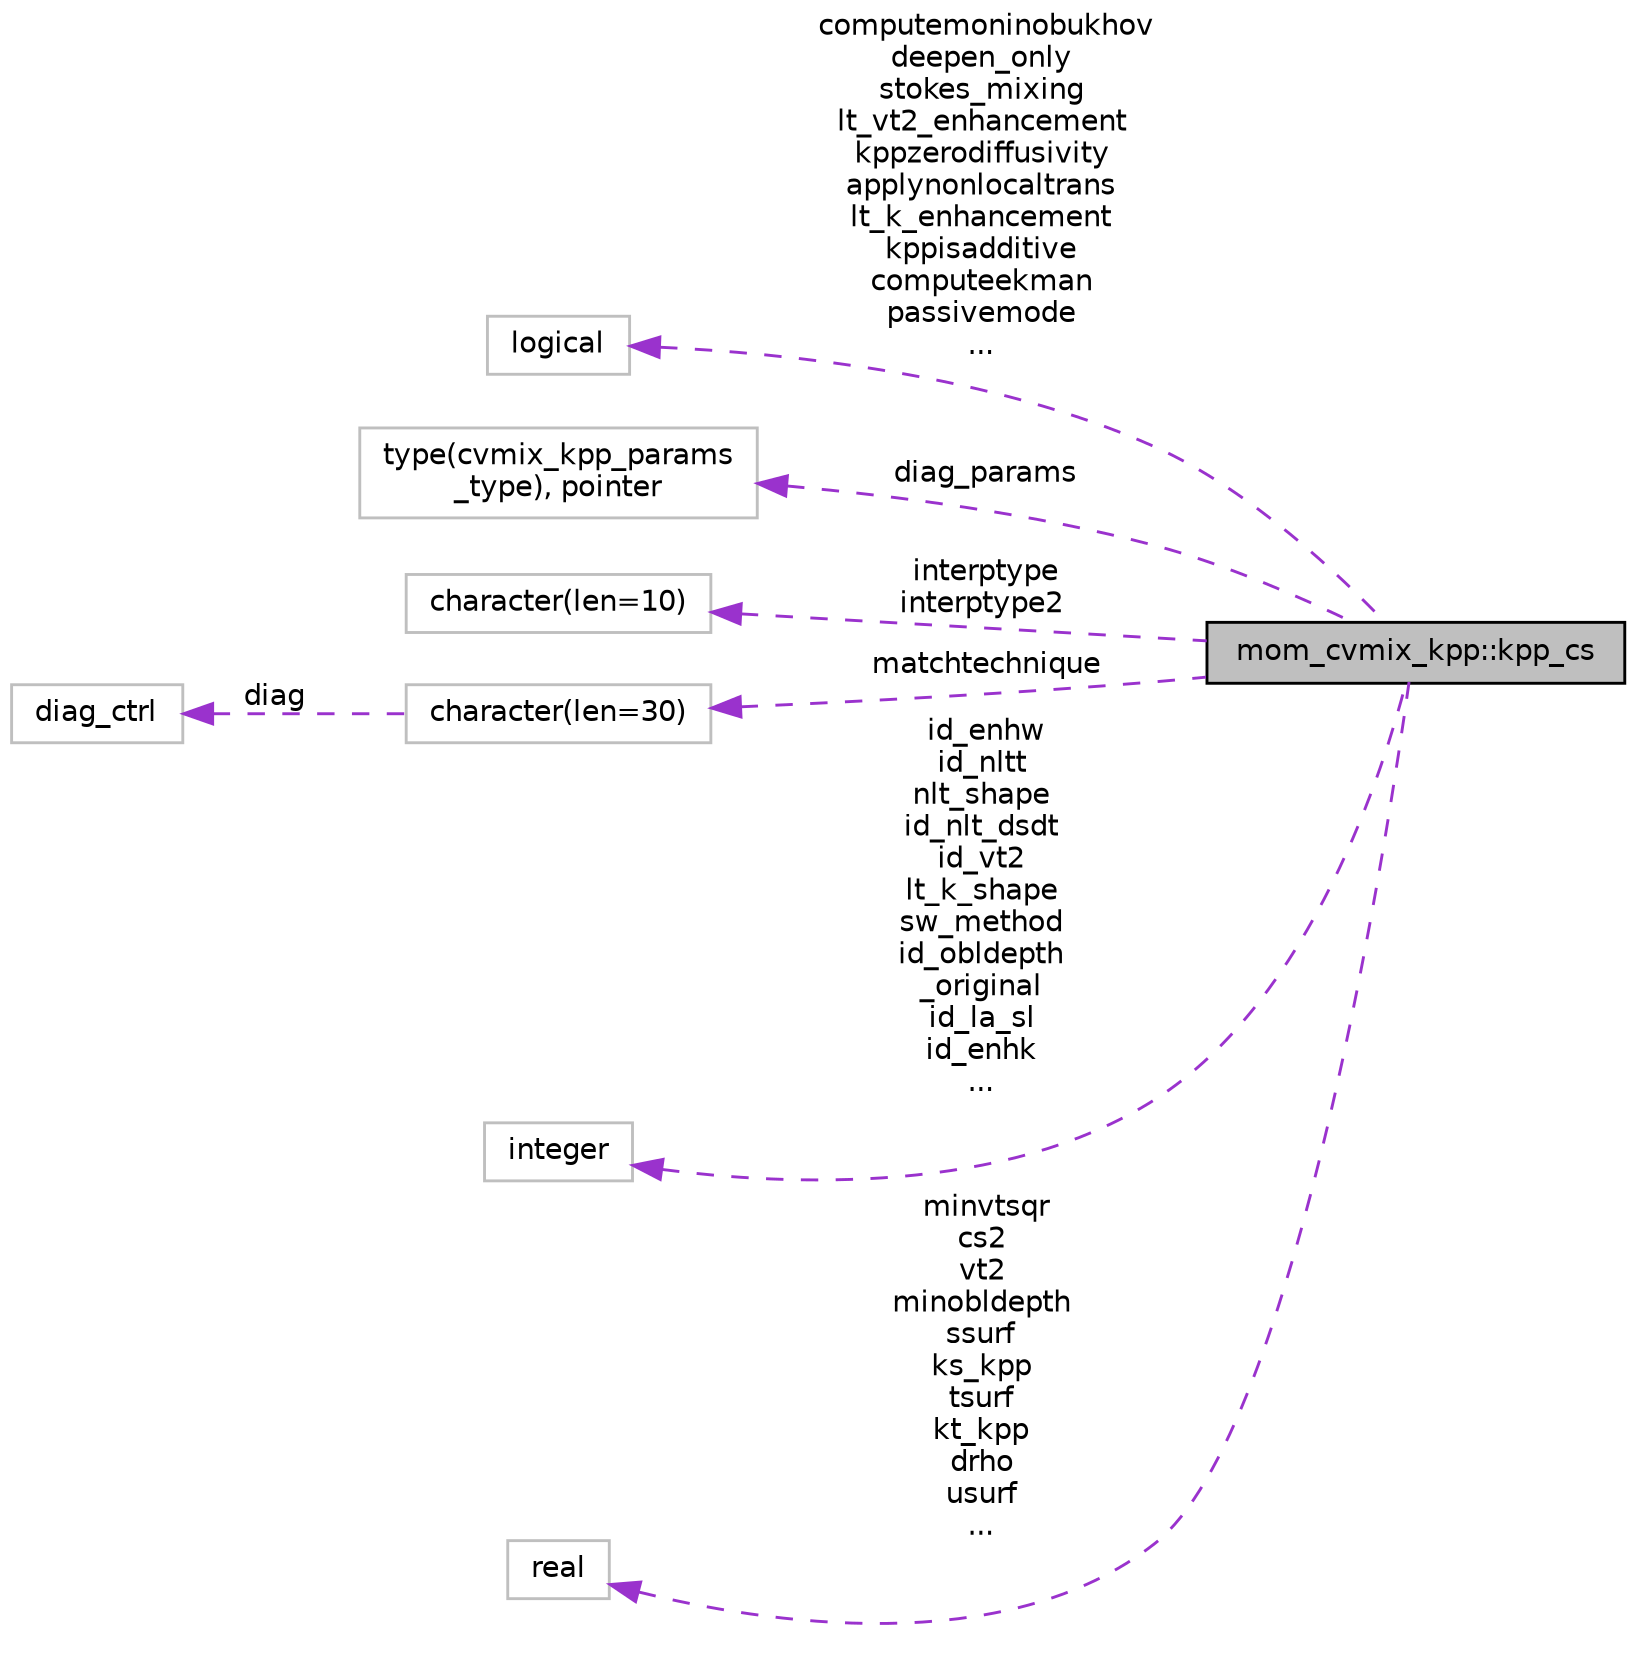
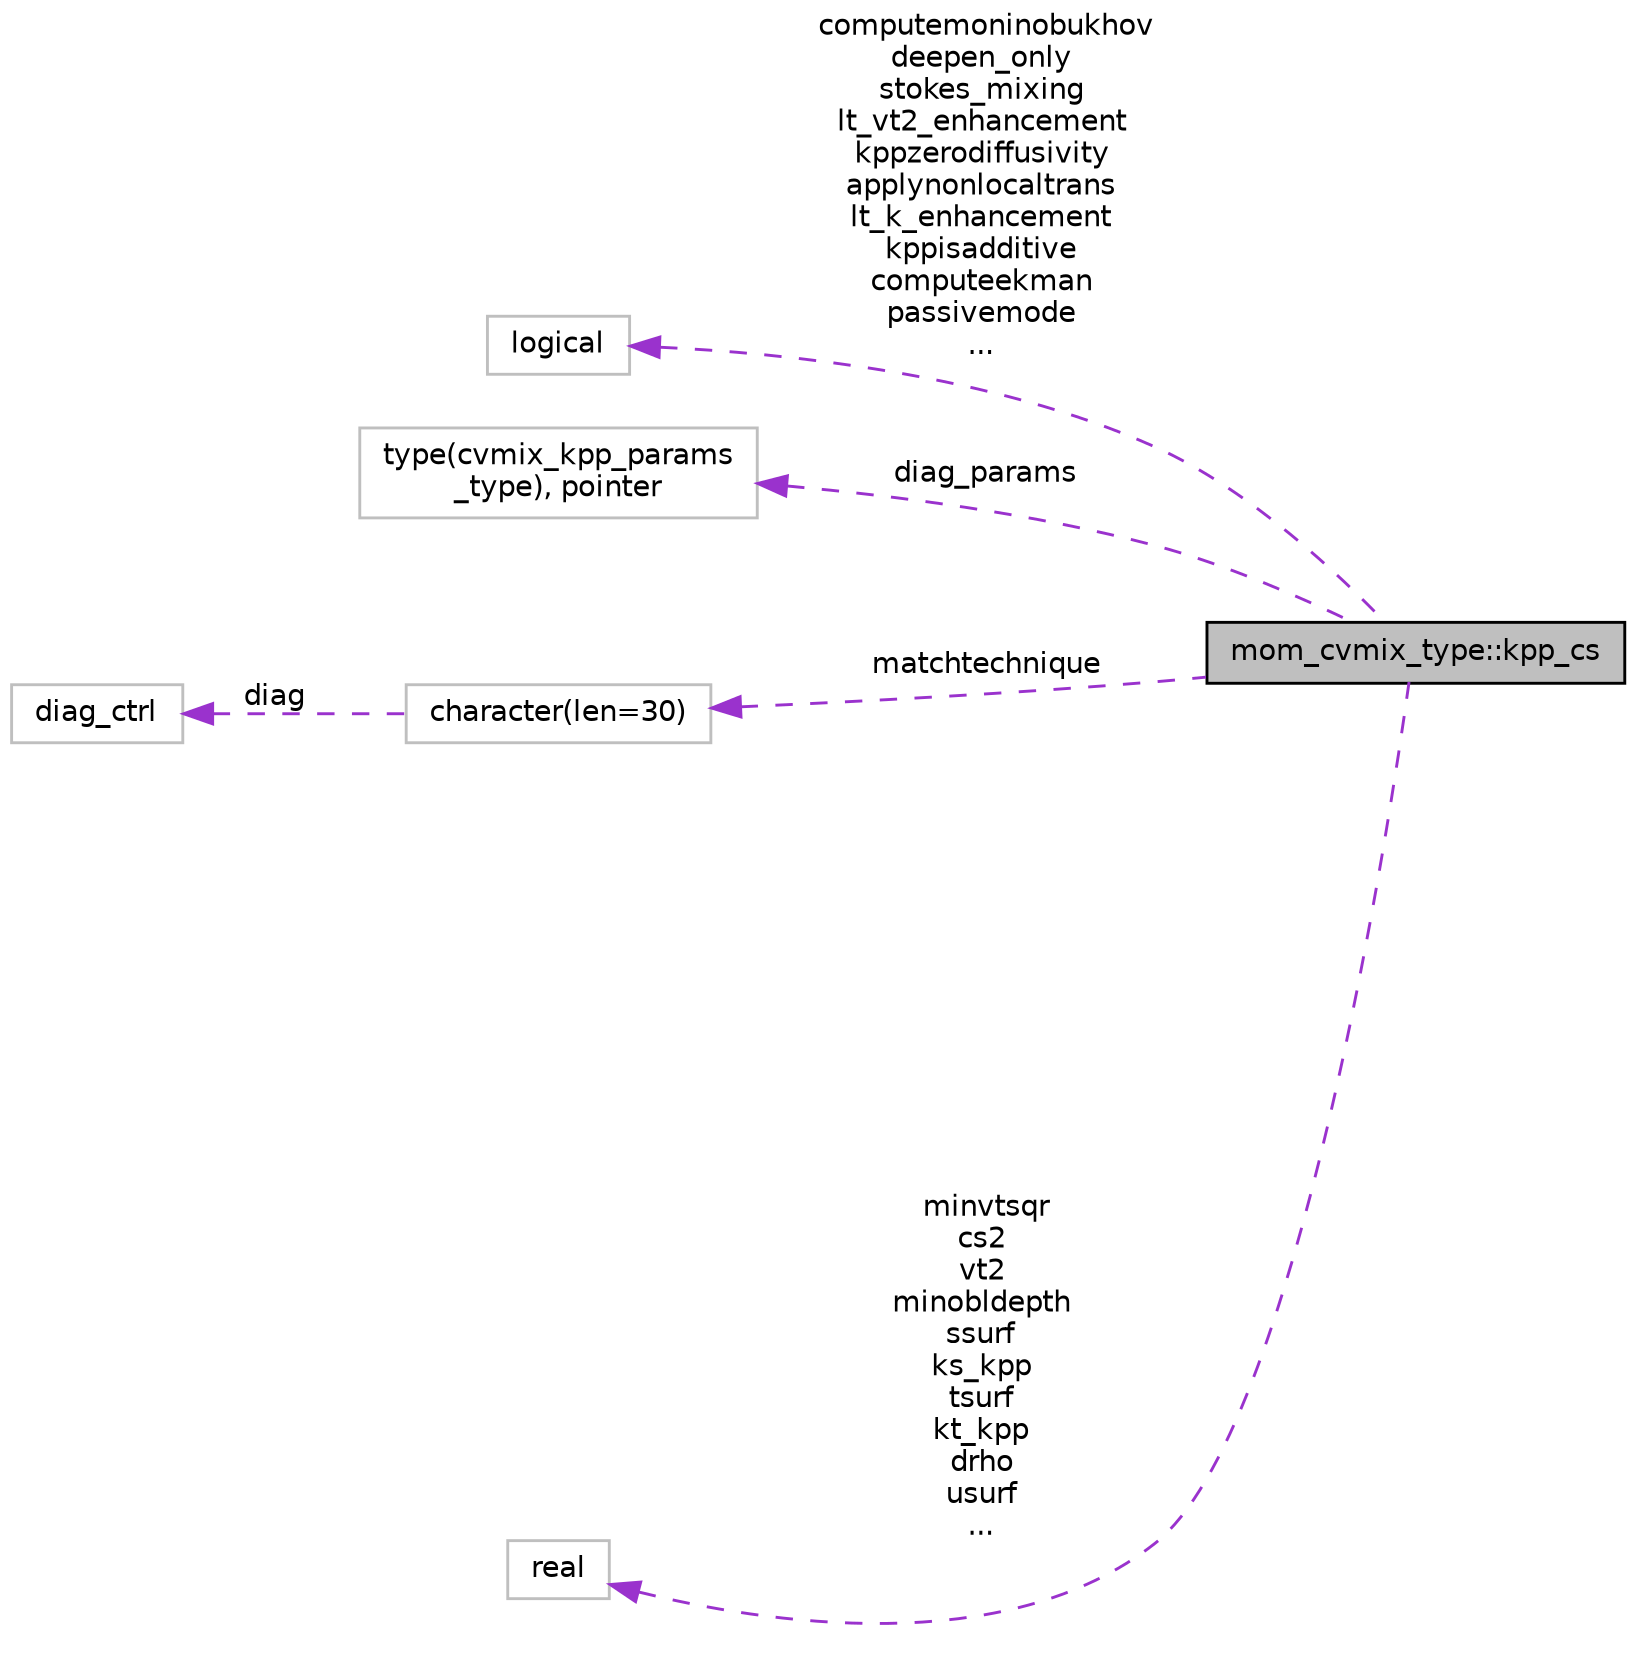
node "character(len=10)": removed
node "mom_cvmix_kpp::kpp_cs": label "mom_cvmix_kpp::kpp_cs" -> "mom_cvmix_type::kpp_cs"
node "integer": removed
